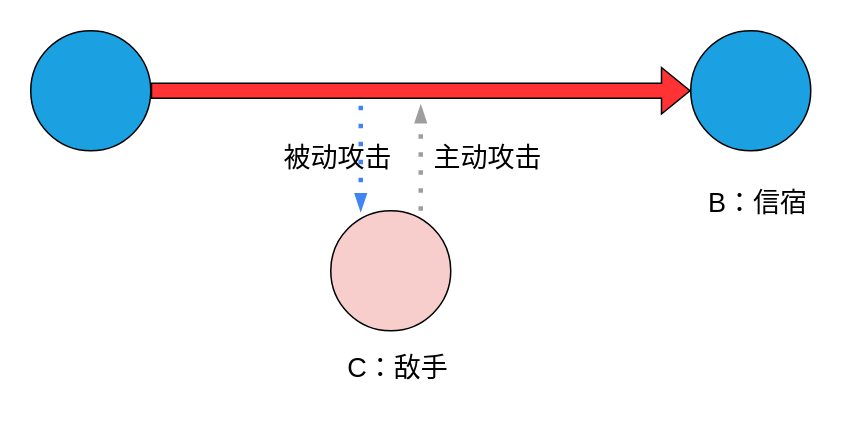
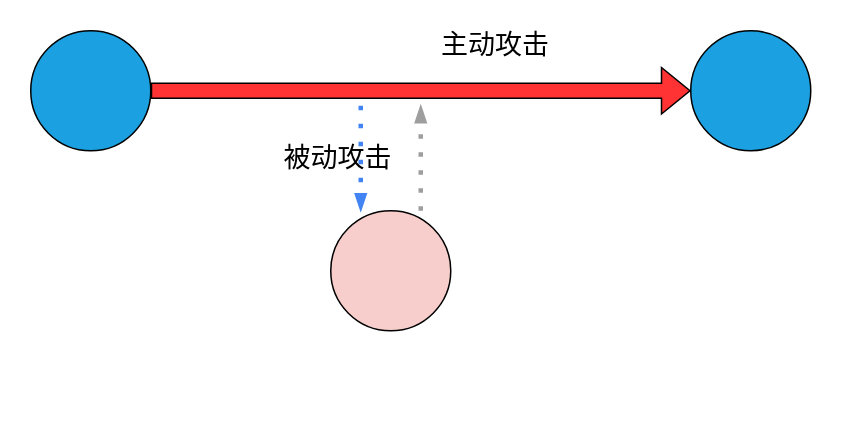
node "主动攻击": moved (488, 158) -> (496, 46)
node "B：信宿": removed
node "C：敌手": removed
